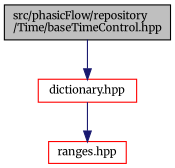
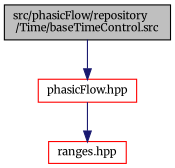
node "src/phasicFlow/repository /Time/baseTimeControl.hpp": label "src/phasicFlow/repository /Time/baseTimeControl.hpp" -> "src/phasicFlow/repository /Time/baseTimeControl.src"
node "dictionary.hpp": label "dictionary.hpp" -> "phasicFlow.hpp"
